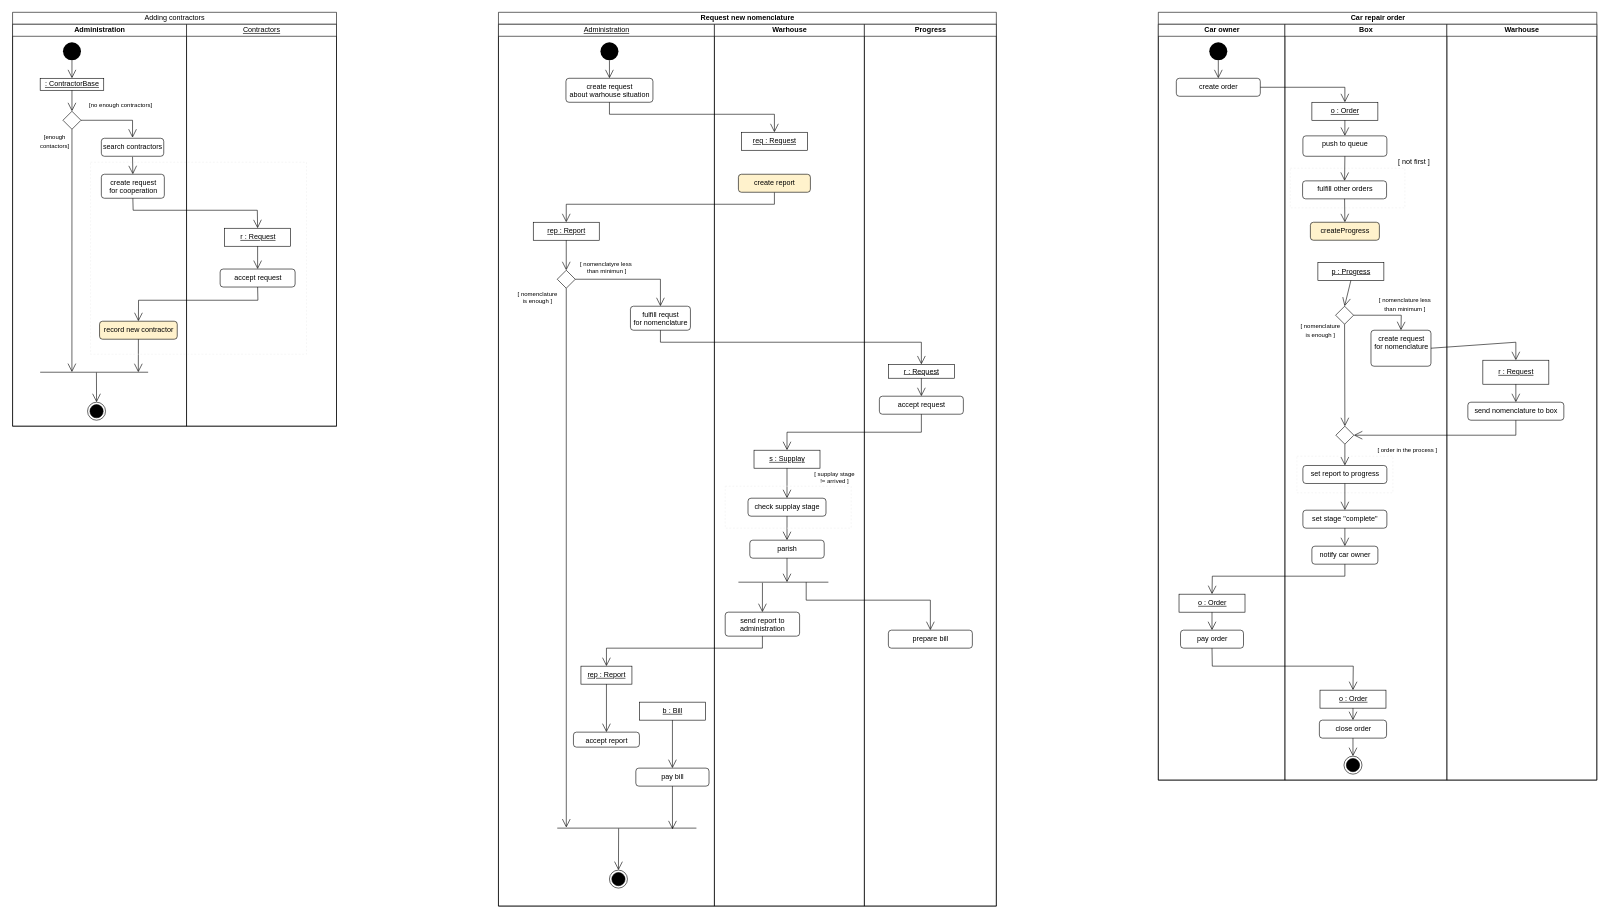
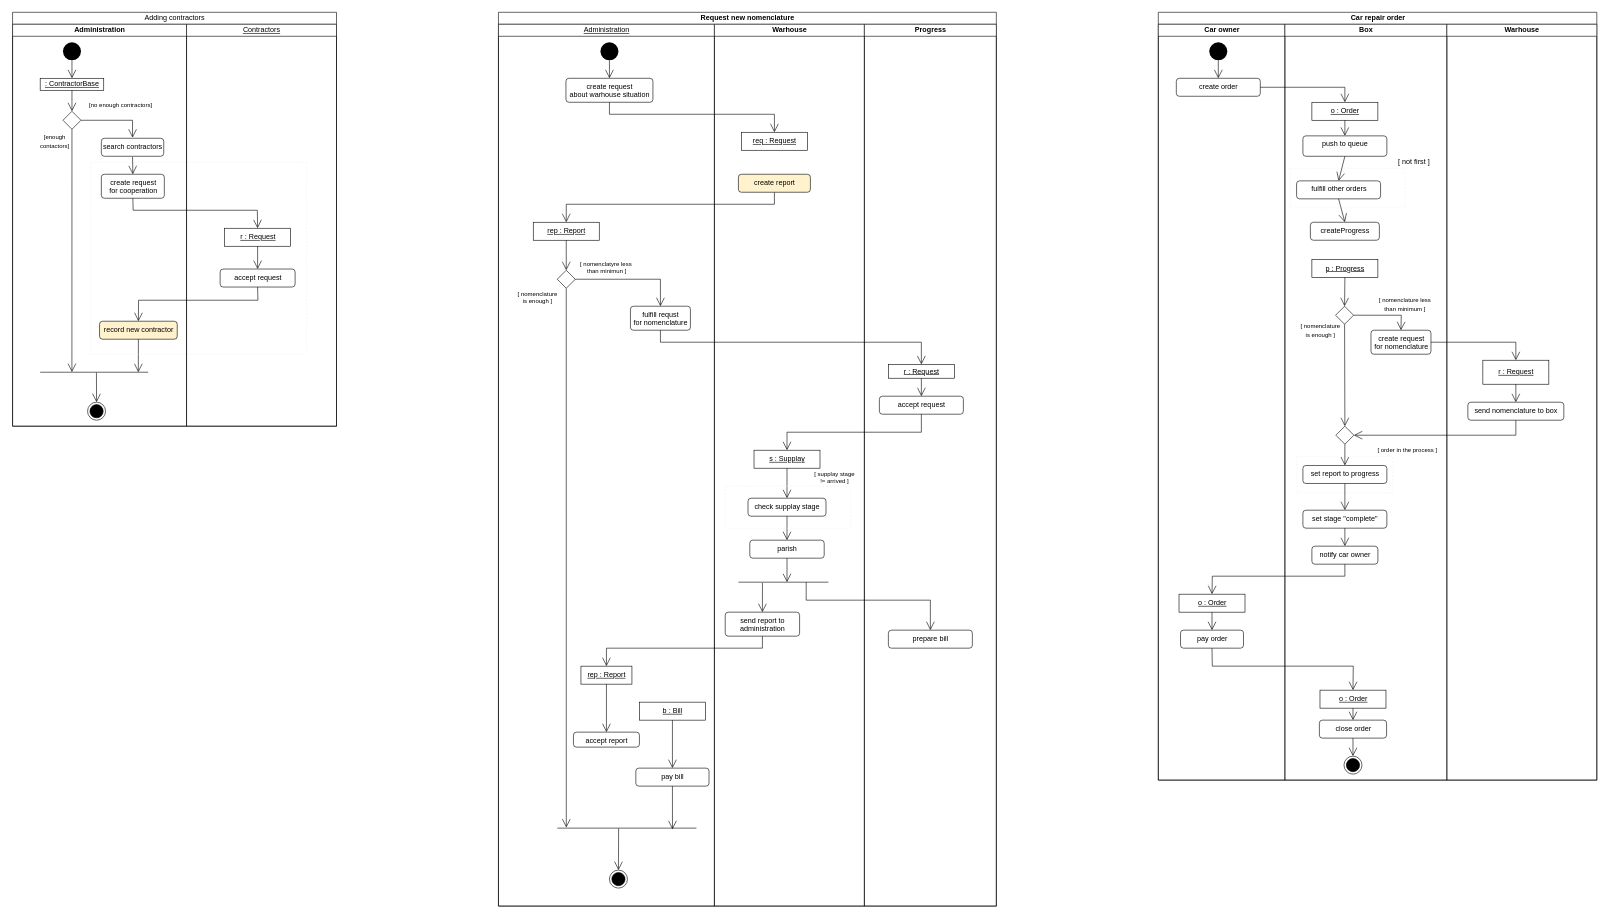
node "fulfill other orders": moved (1345, 190) -> (1339, 190)
node "createProgress": fillcolor #fff2cc -> #ffffff
node "p : Progress": moved (1351, 272) -> (1345, 269)
node "create request for nomenclature": size 60x36 -> 60x24
